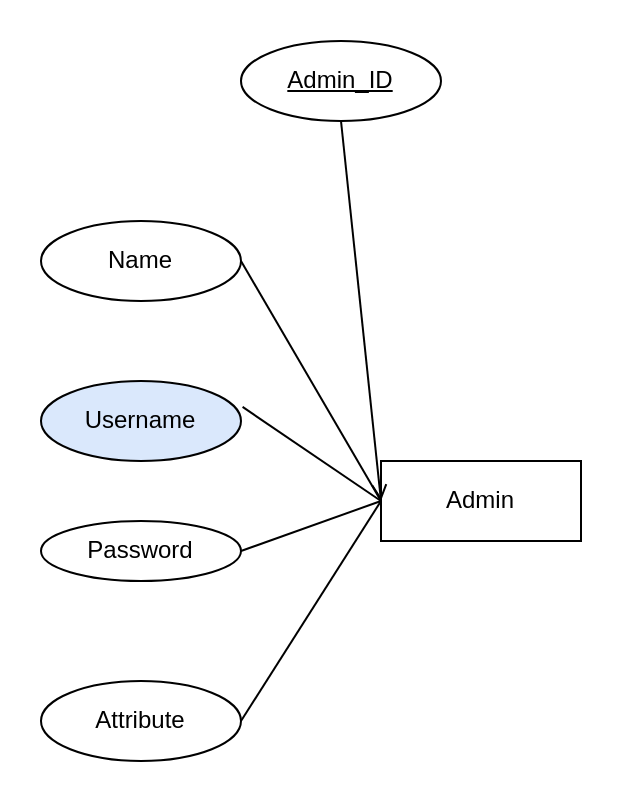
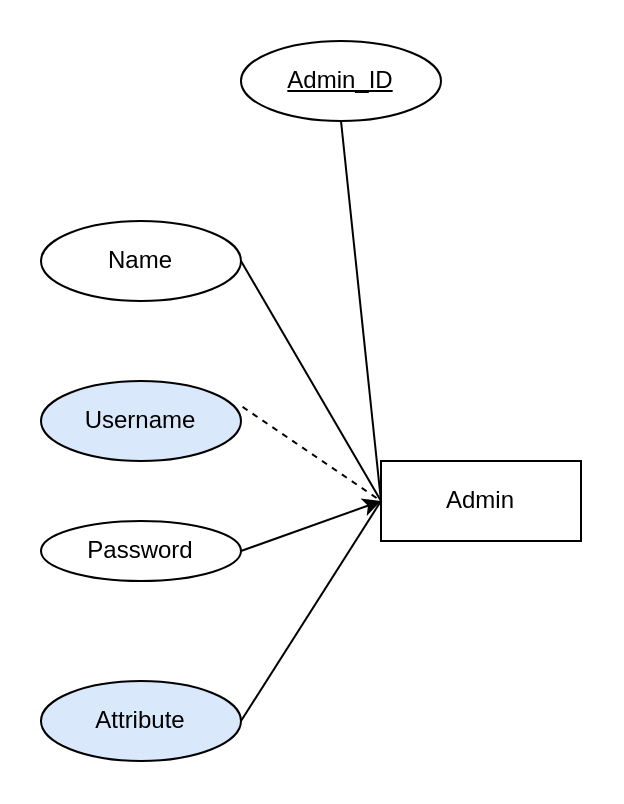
edge "Username" -- "Admin": style solid -> dashed
edge "Admin_ID" -> "Admin": arrowhead open -> none
edge "Admin" -- "Password": arrowhead none -> classic
node "Attribute": fillcolor #ffffff -> #dae8fc
